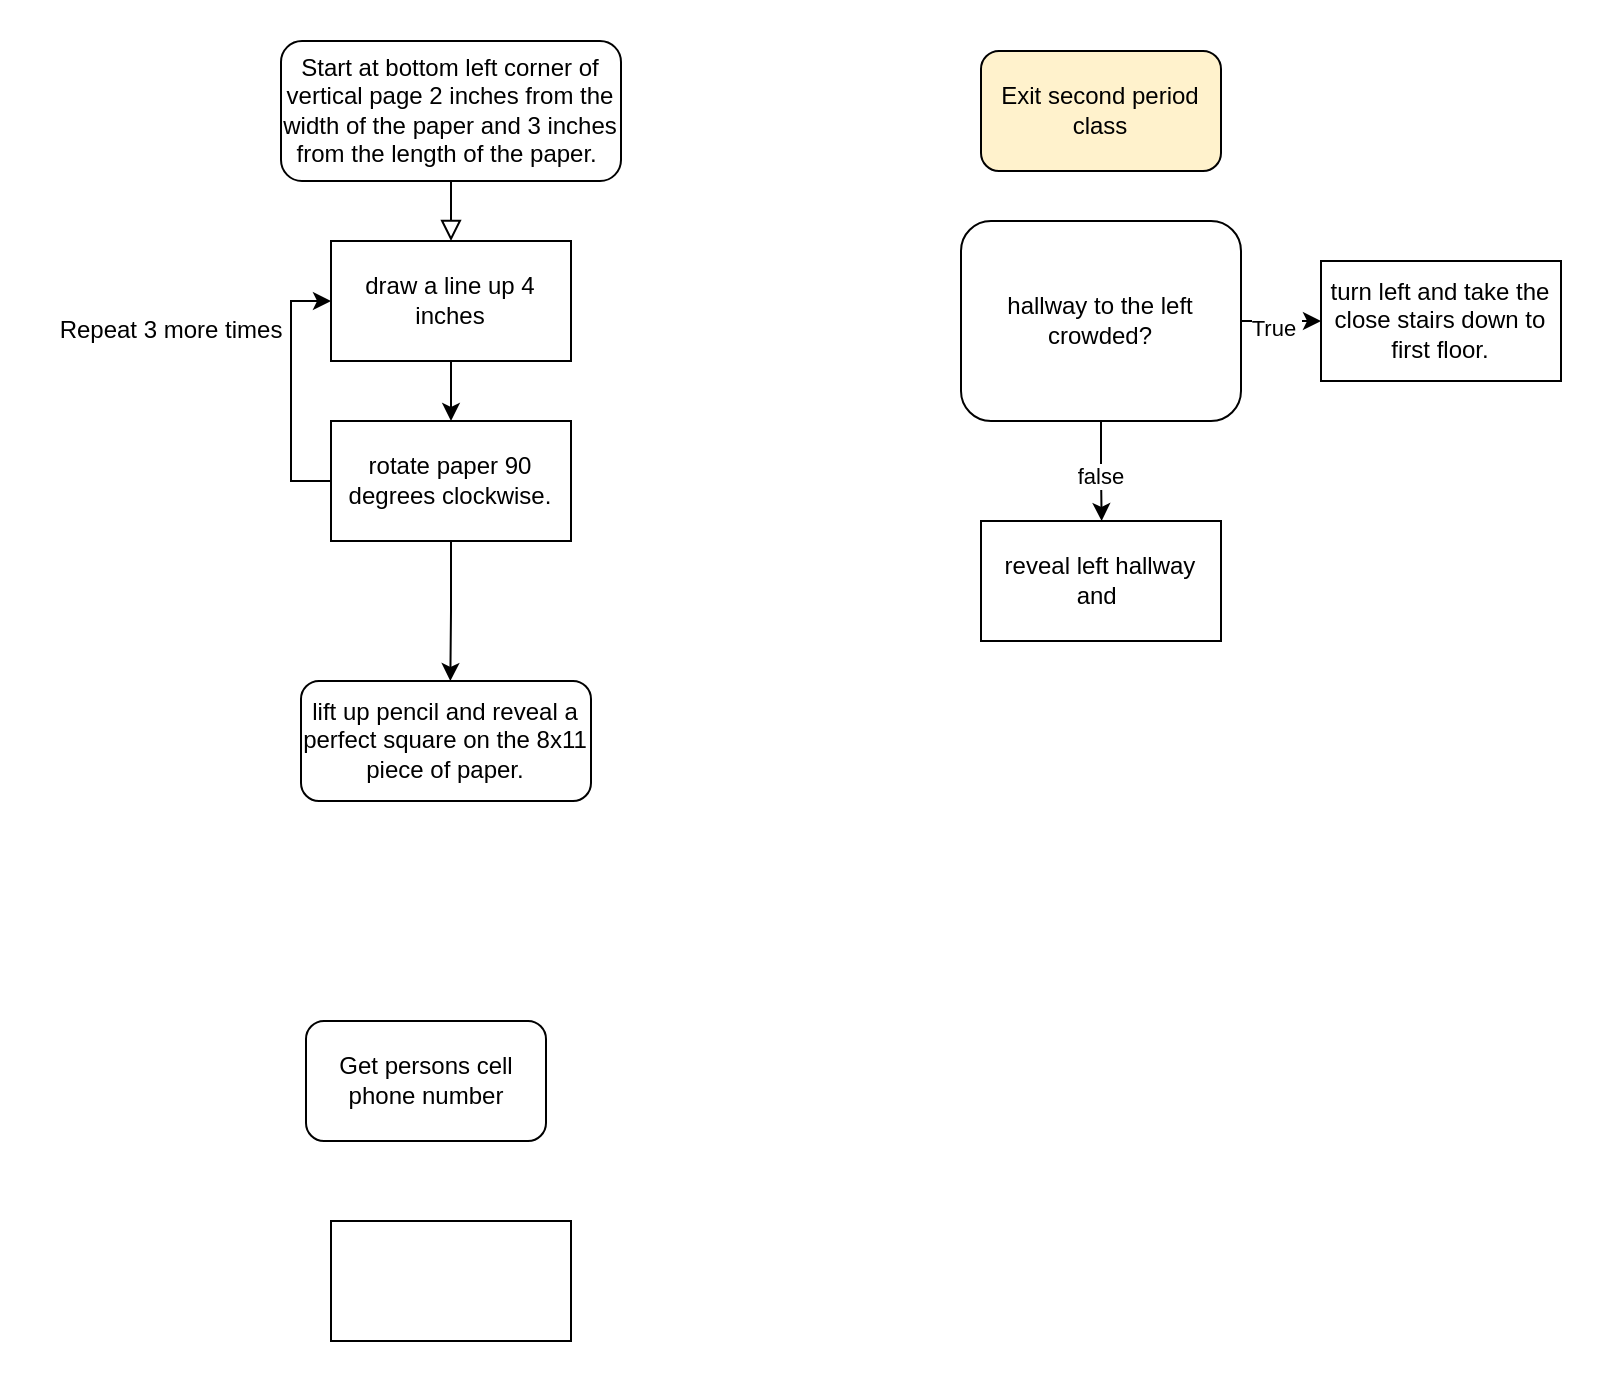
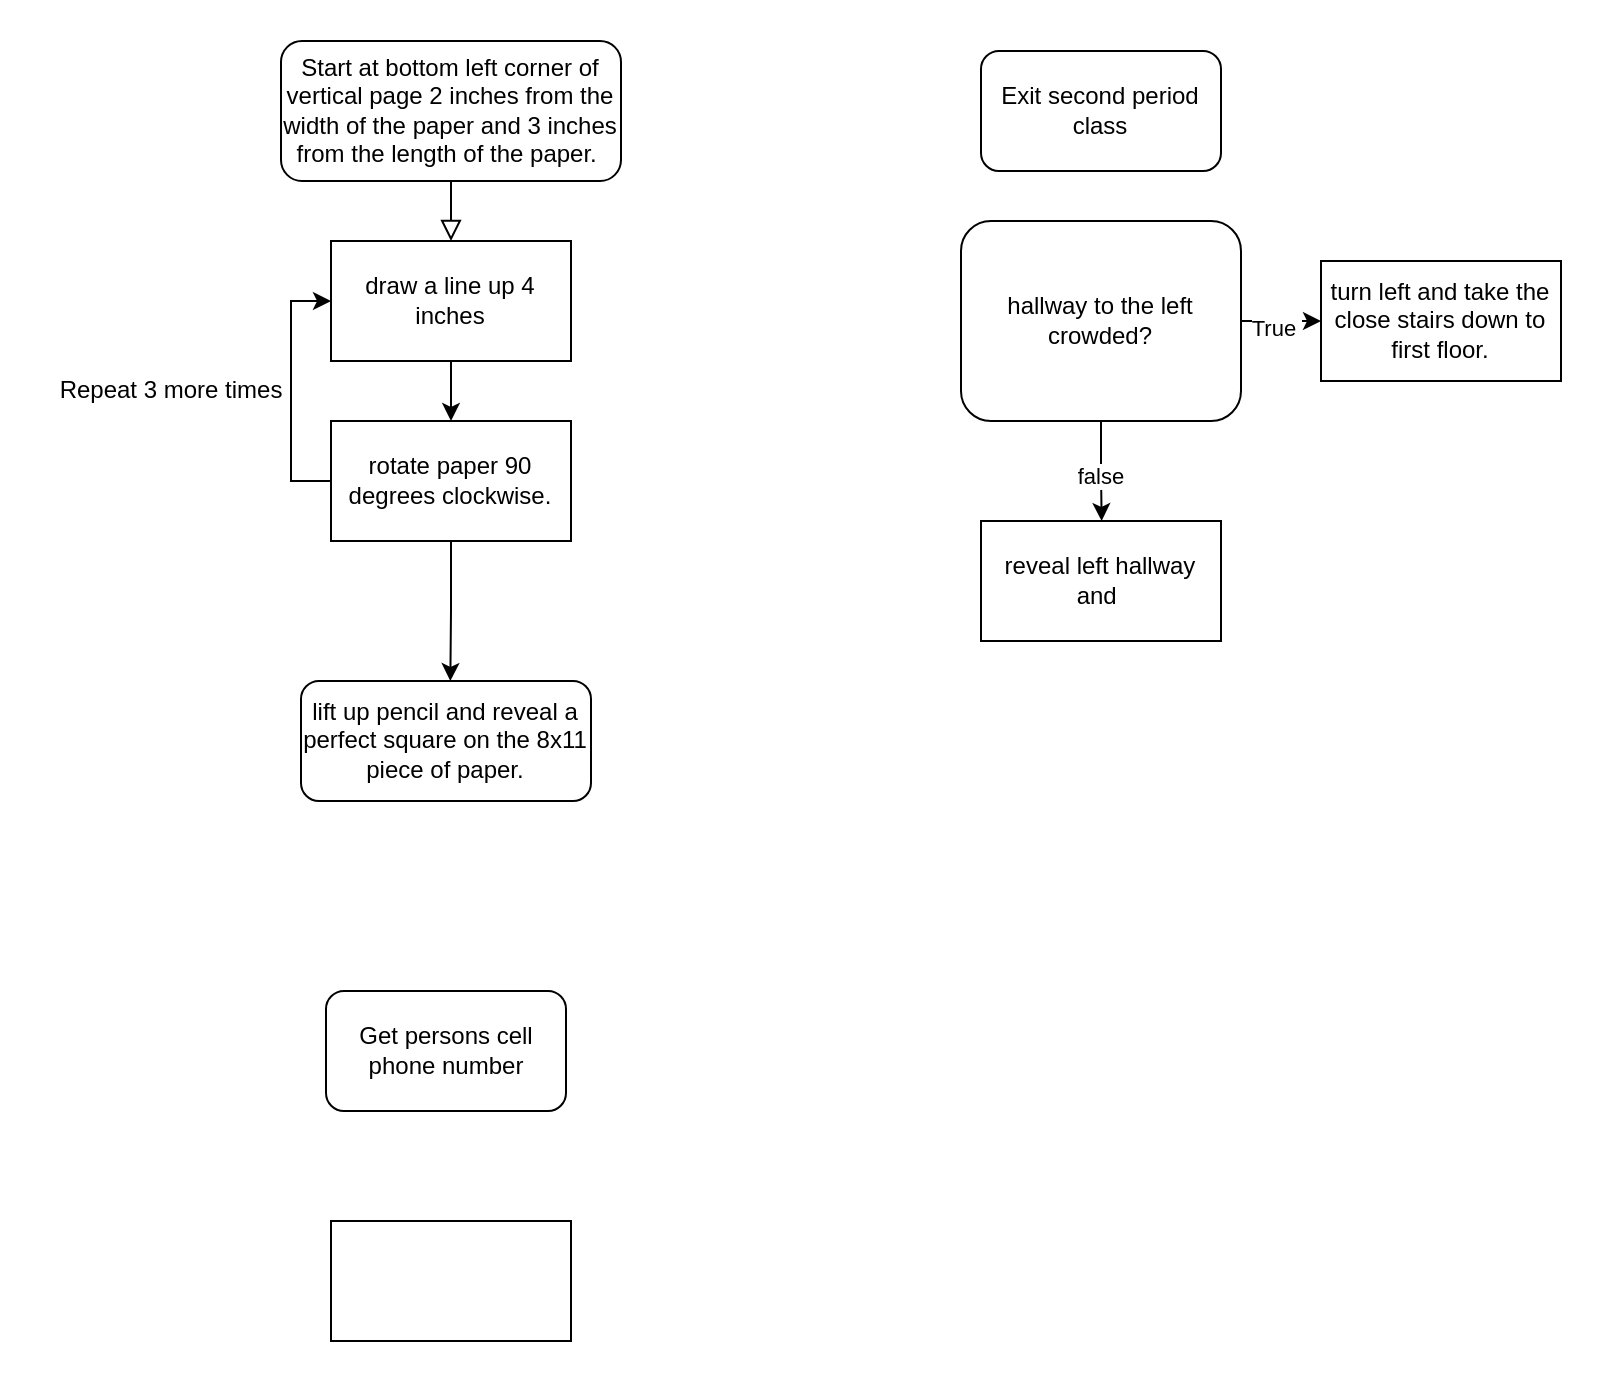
node "Exit second period class": fillcolor #fff2cc -> #ffffff
node "Repeat 3 more times": moved (171, 331) -> (171, 391)
node "Get persons cell phone number": moved (426, 1081) -> (446, 1051)
